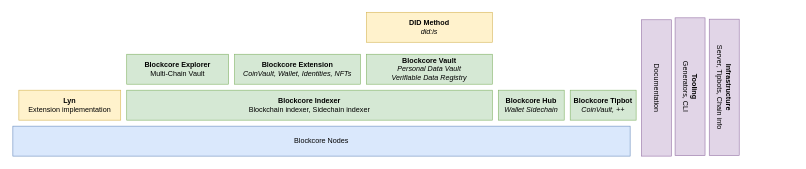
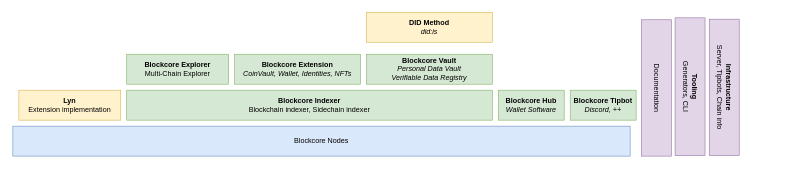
node "Blockcore Explorer Multi-Chain Vault": label "Blockcore Explorer Multi-Chain Vault" -> "Blockcore Explorer Multi-Chain Explorer"
node "Blockcore Hub Wallet Sidechain": label "Blockcore Hub Wallet Sidechain" -> "Blockcore Hub Wallet Software"
node "Blockcore Tipbot CoinVault, ++": label "Blockcore Tipbot CoinVault, ++" -> "Blockcore Tipbot Discord, ++"
